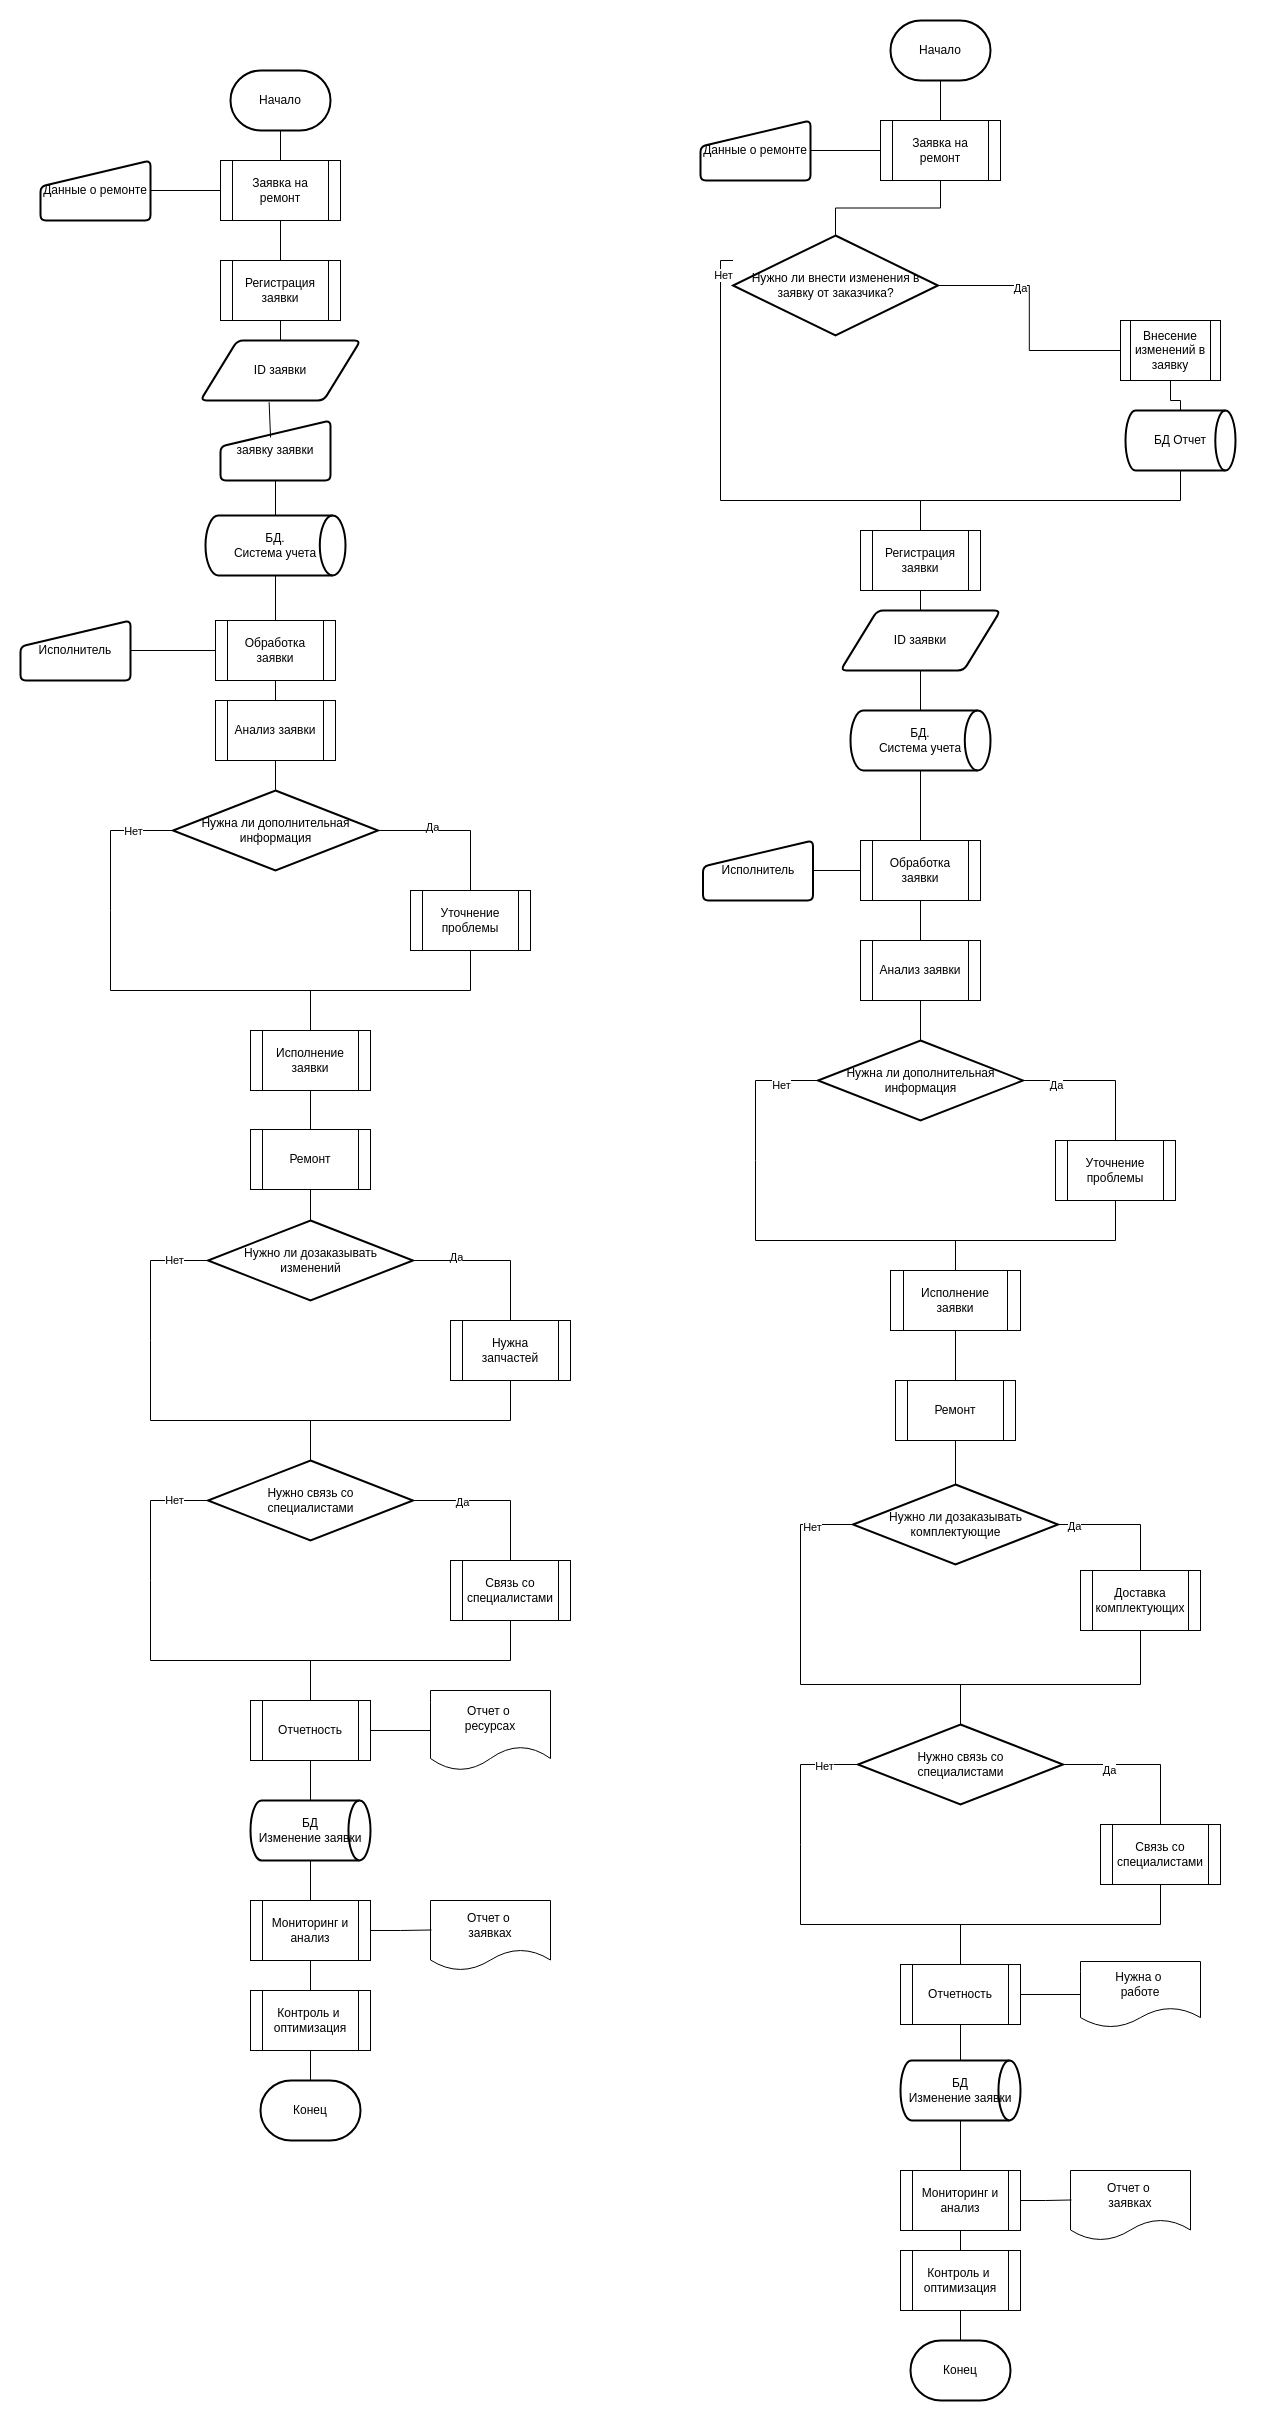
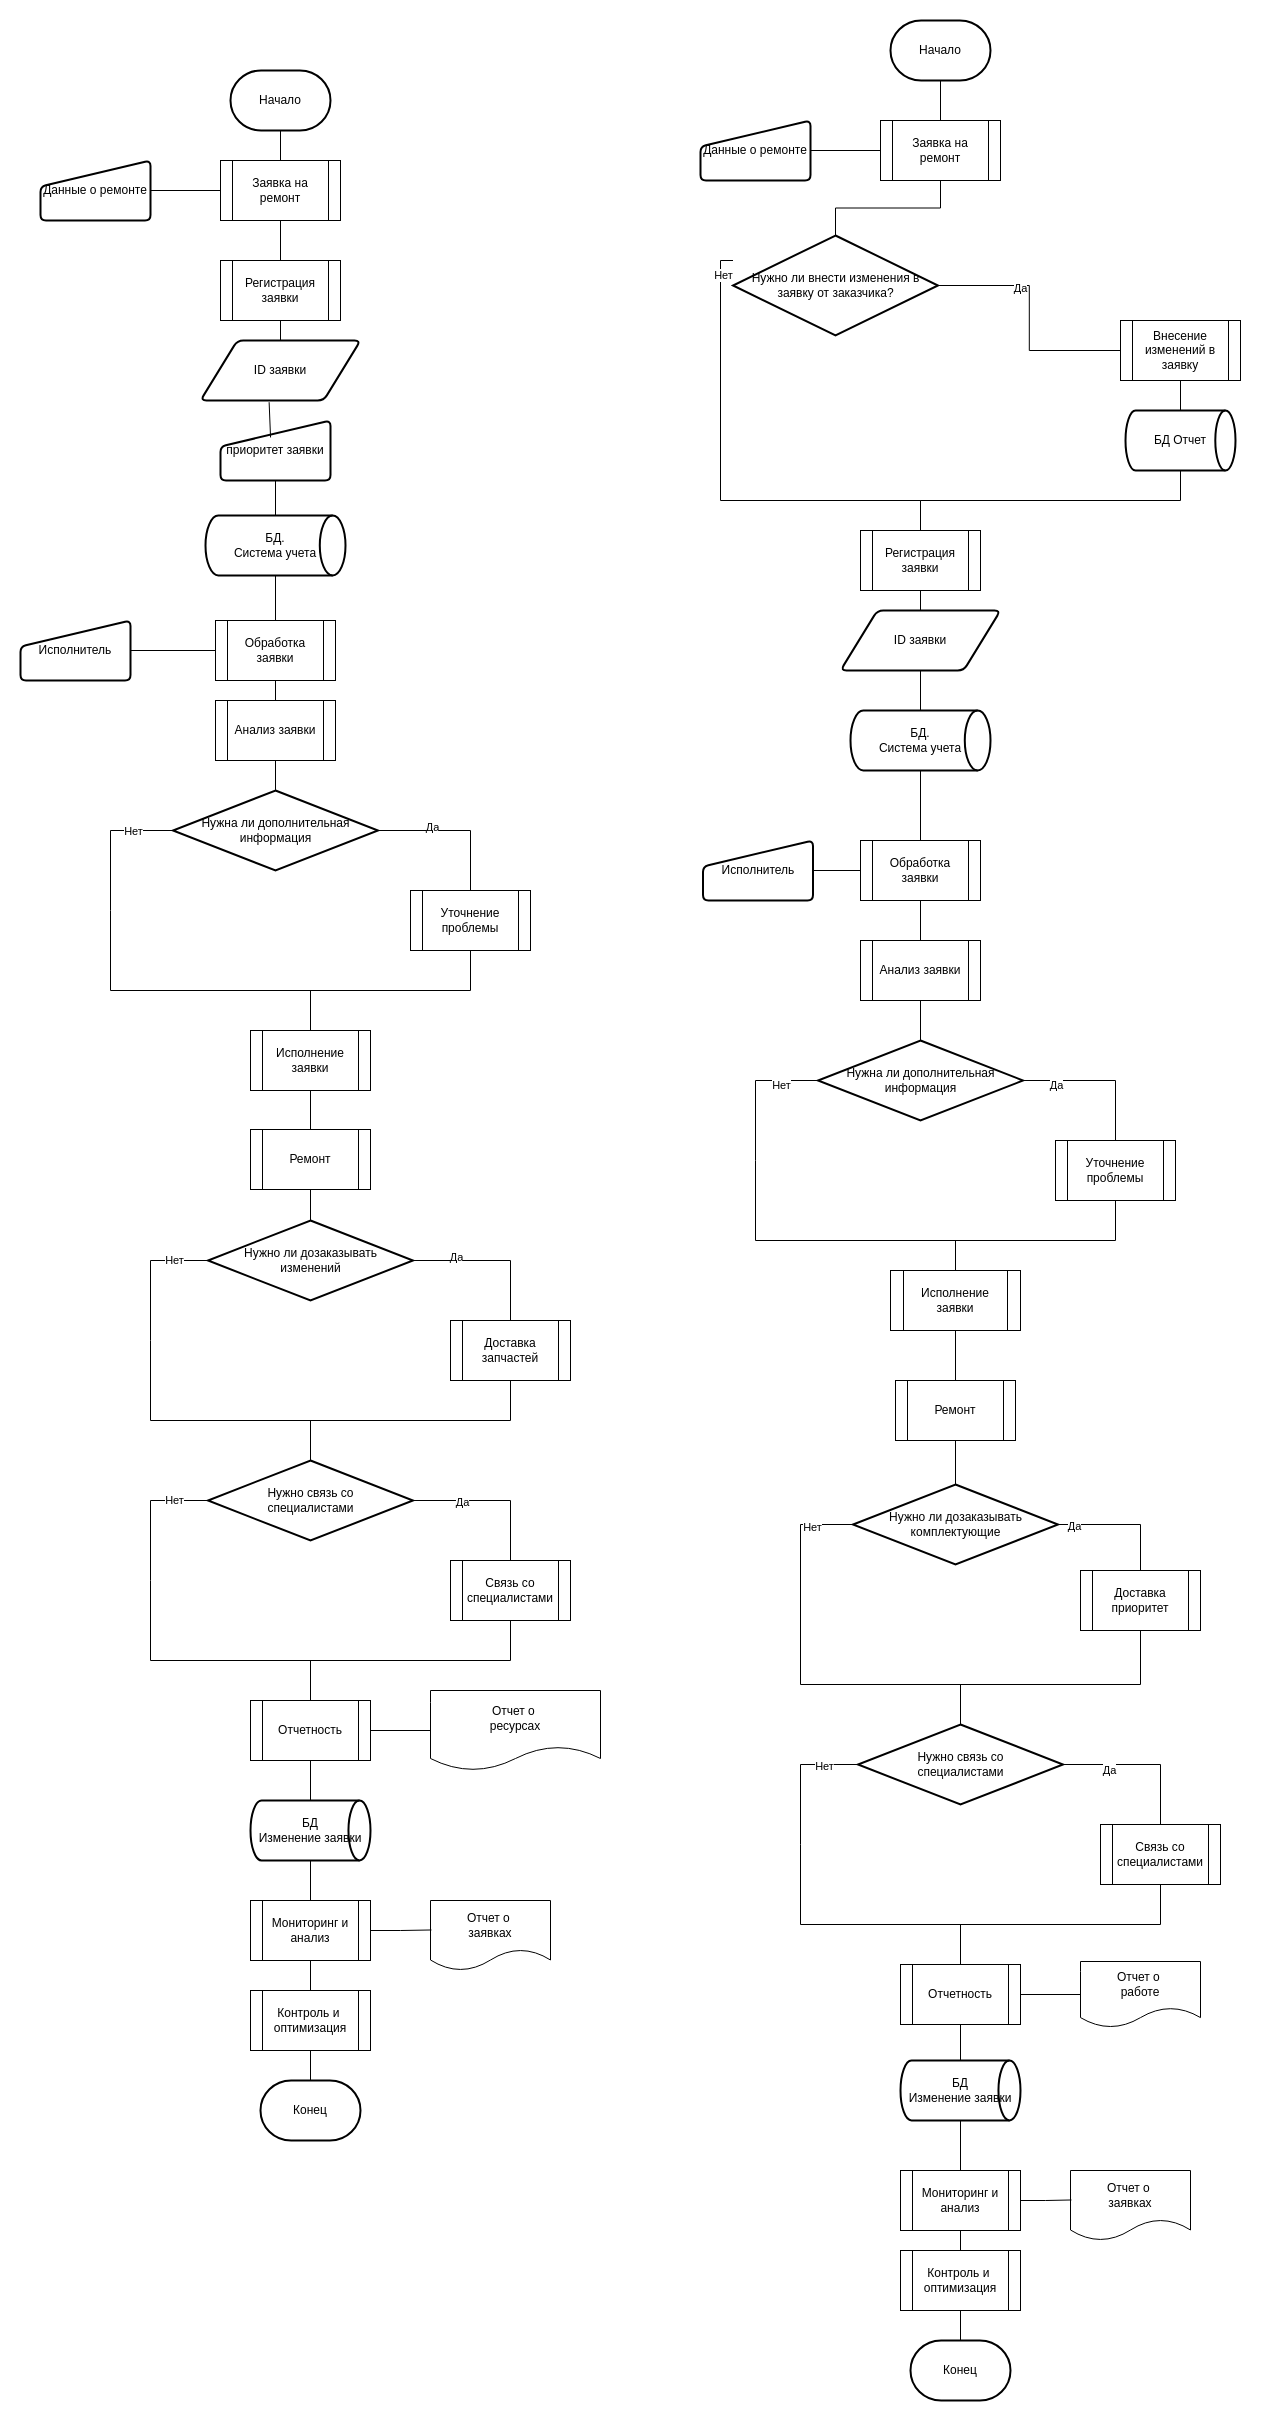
node "Внесение изменений в заявку": size 100x60 -> 120x60
node "заявку заявки": label "заявку заявки" -> "приоритет заявки"
node "Нужна запчастей": label "Нужна запчастей" -> "Доставка запчастей"
node "Доставка комплектующих": label "Доставка комплектующих" -> "Доставка приоритет"
node "Отчет о ресурсах": size 120x80 -> 170x80
node "Нужна о работе": label "Нужна о работе" -> "Отчет о работе"
